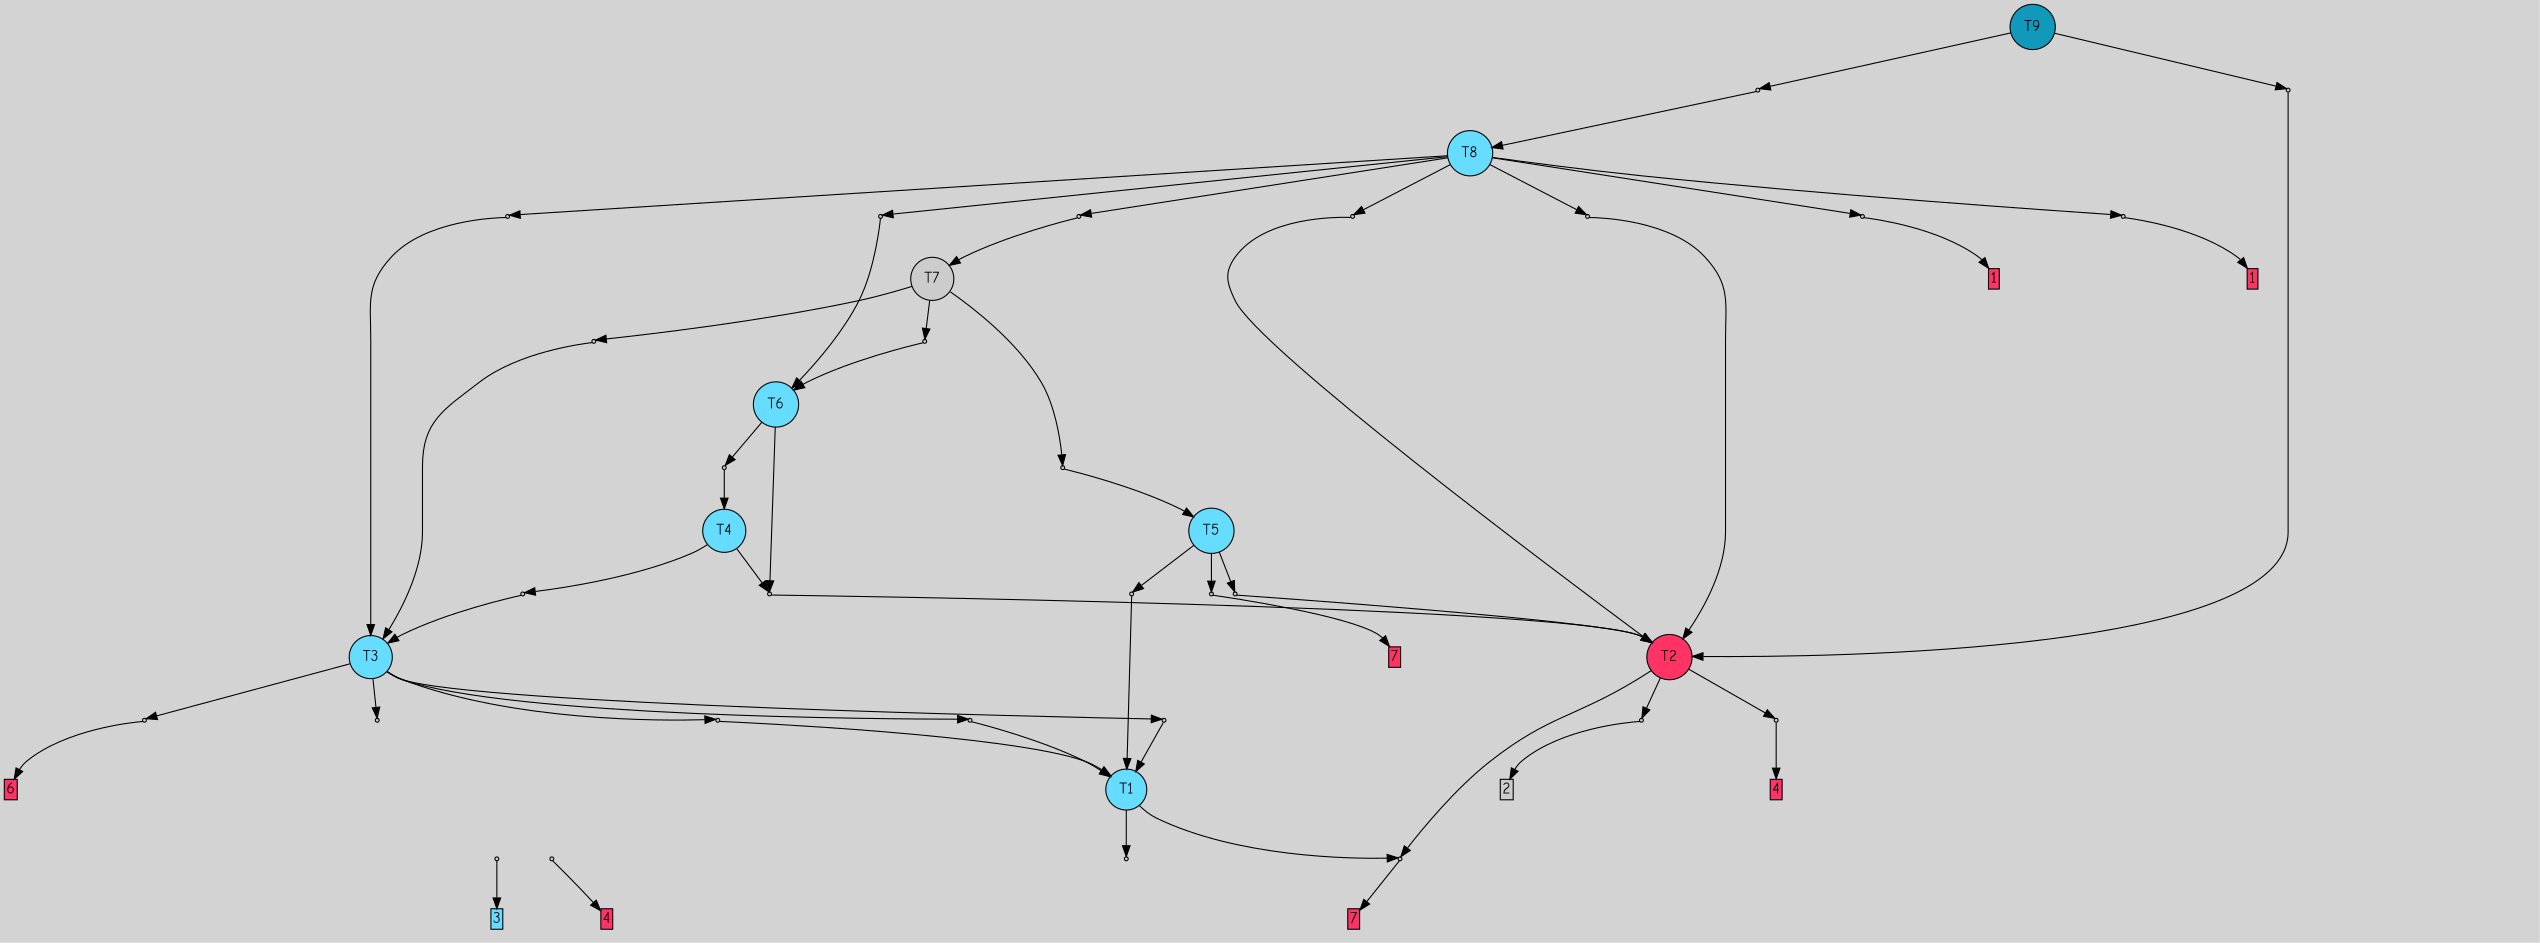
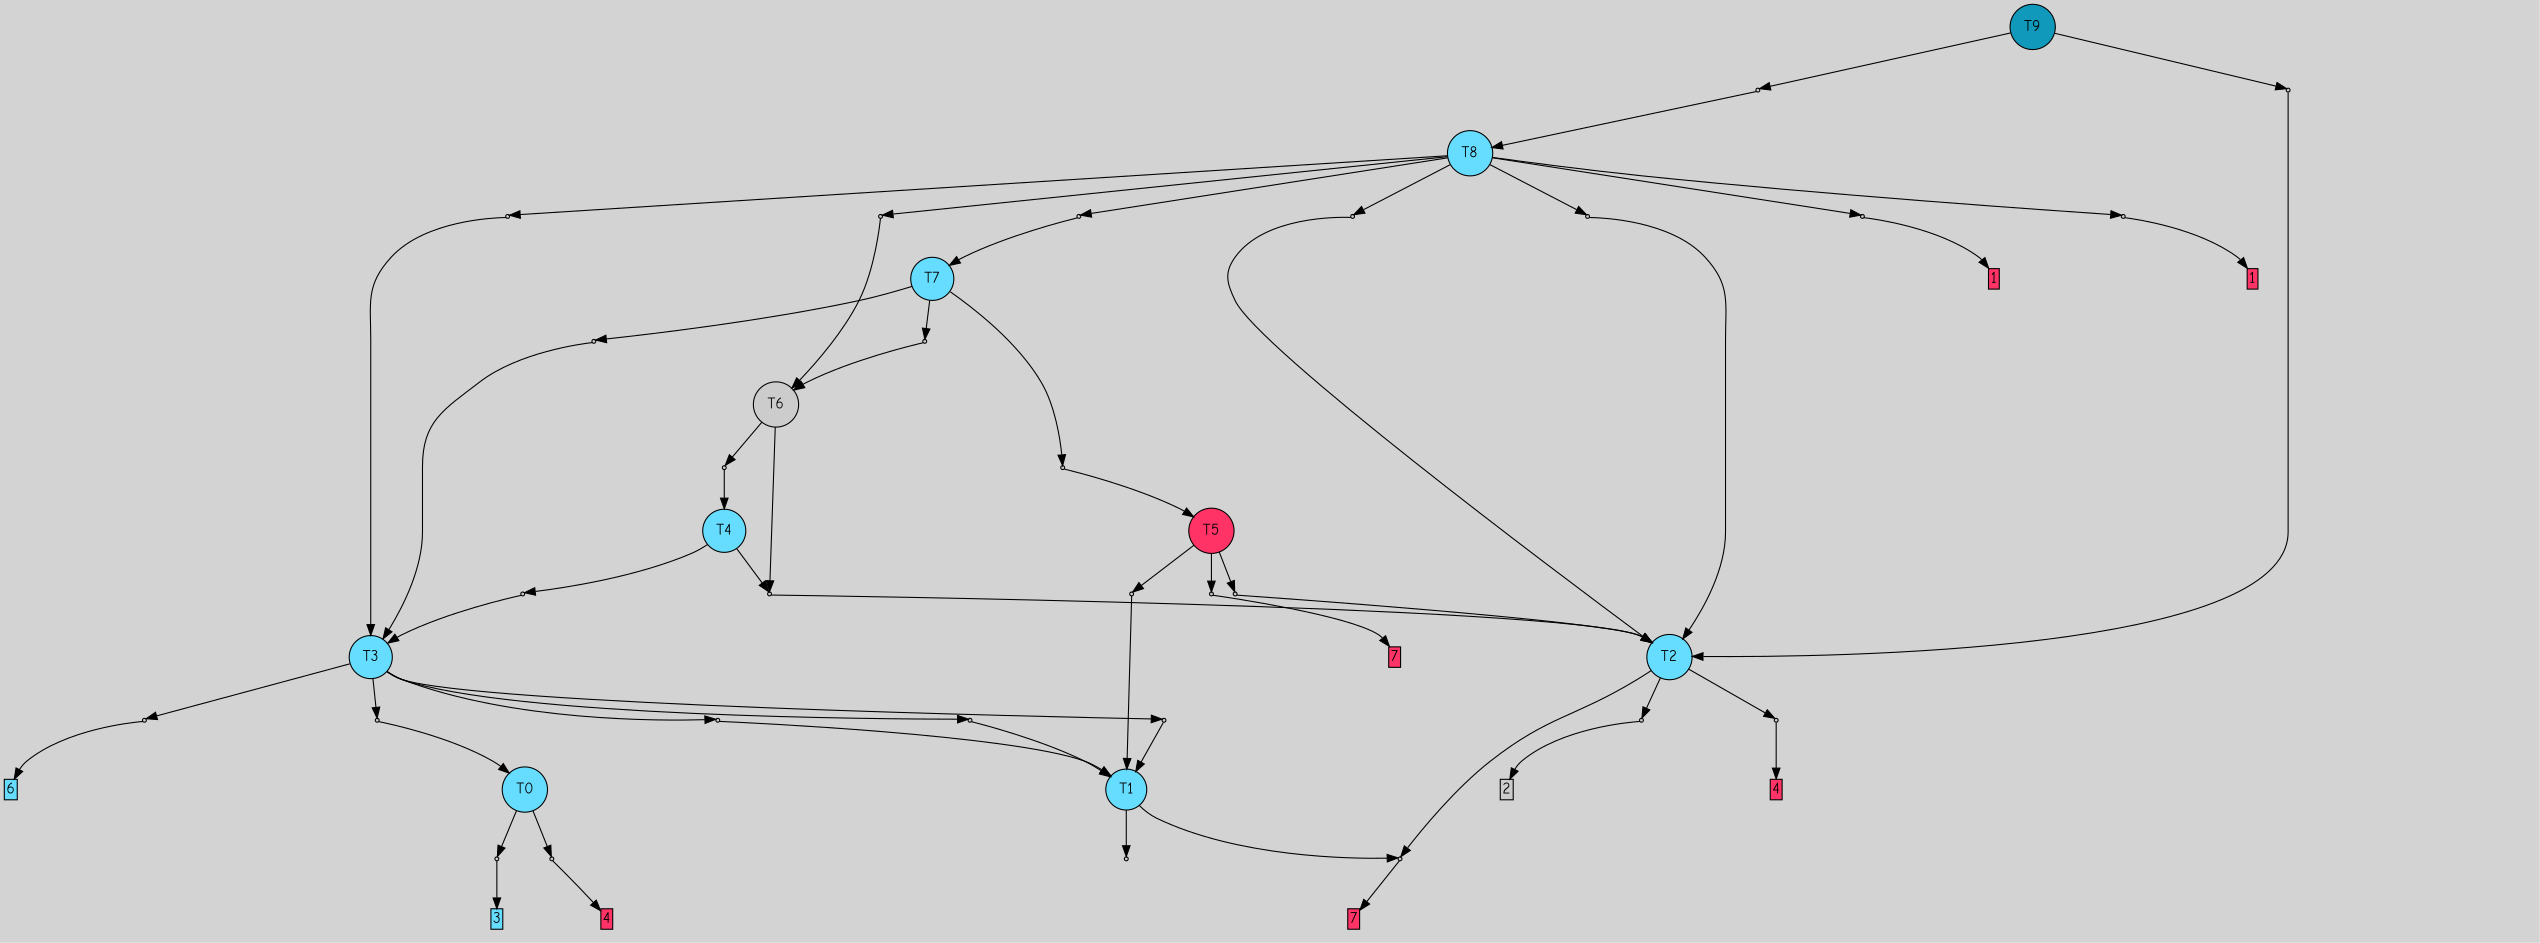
node "T7": fillcolor #cccccc -> #66ddff
node "T6": fillcolor #66ddff -> #cccccc
node "T5": fillcolor #66ddff -> #ff3366
node "T2": fillcolor #ff3366 -> #66ddff
node "6": fillcolor #ff3366 -> #66ddff
node "T0": added
